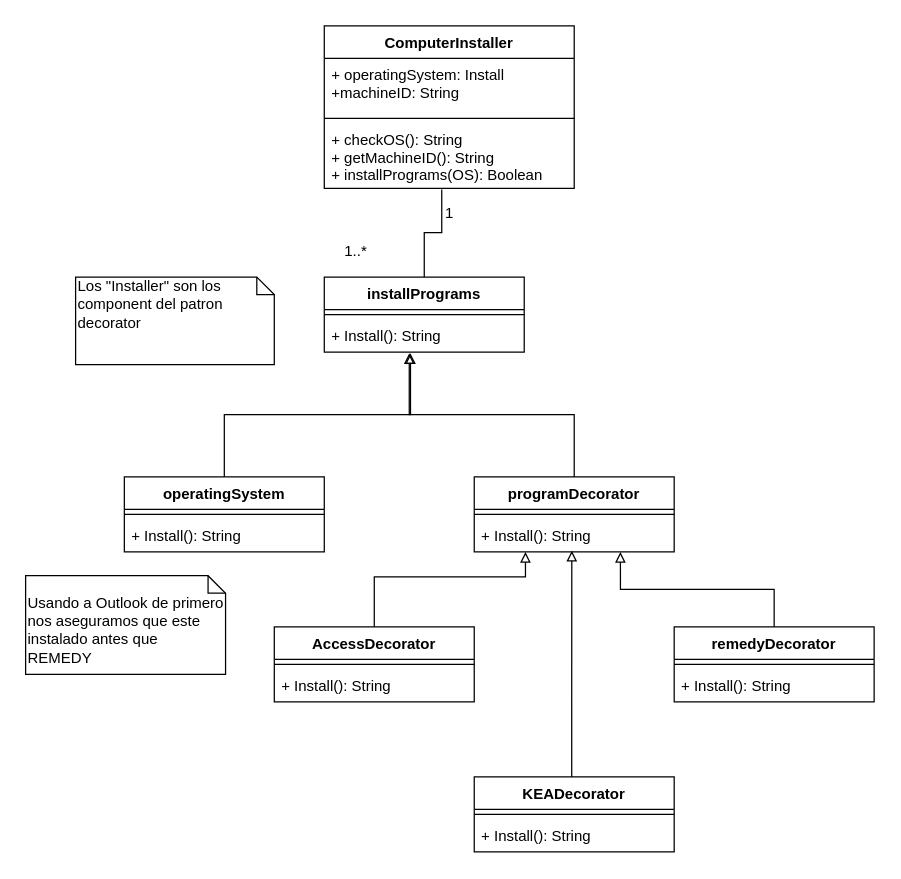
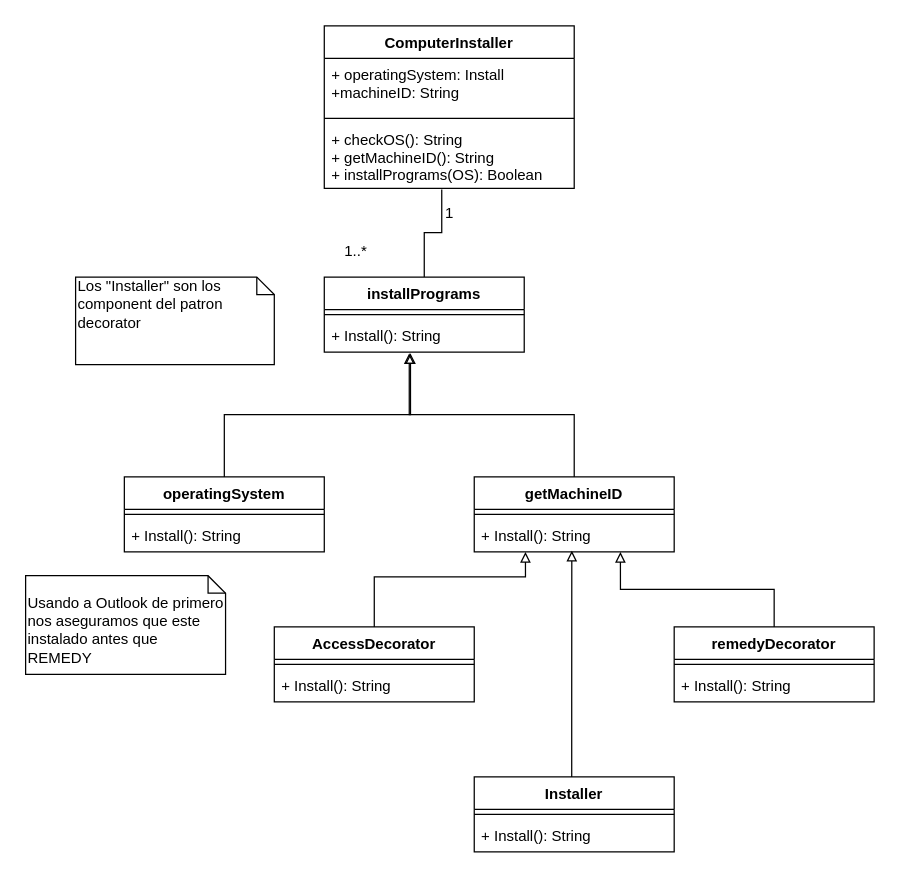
node "programDecorator": label "programDecorator" -> "getMachineID"
node "KEADecorator": label "KEADecorator" -> "Installer"
